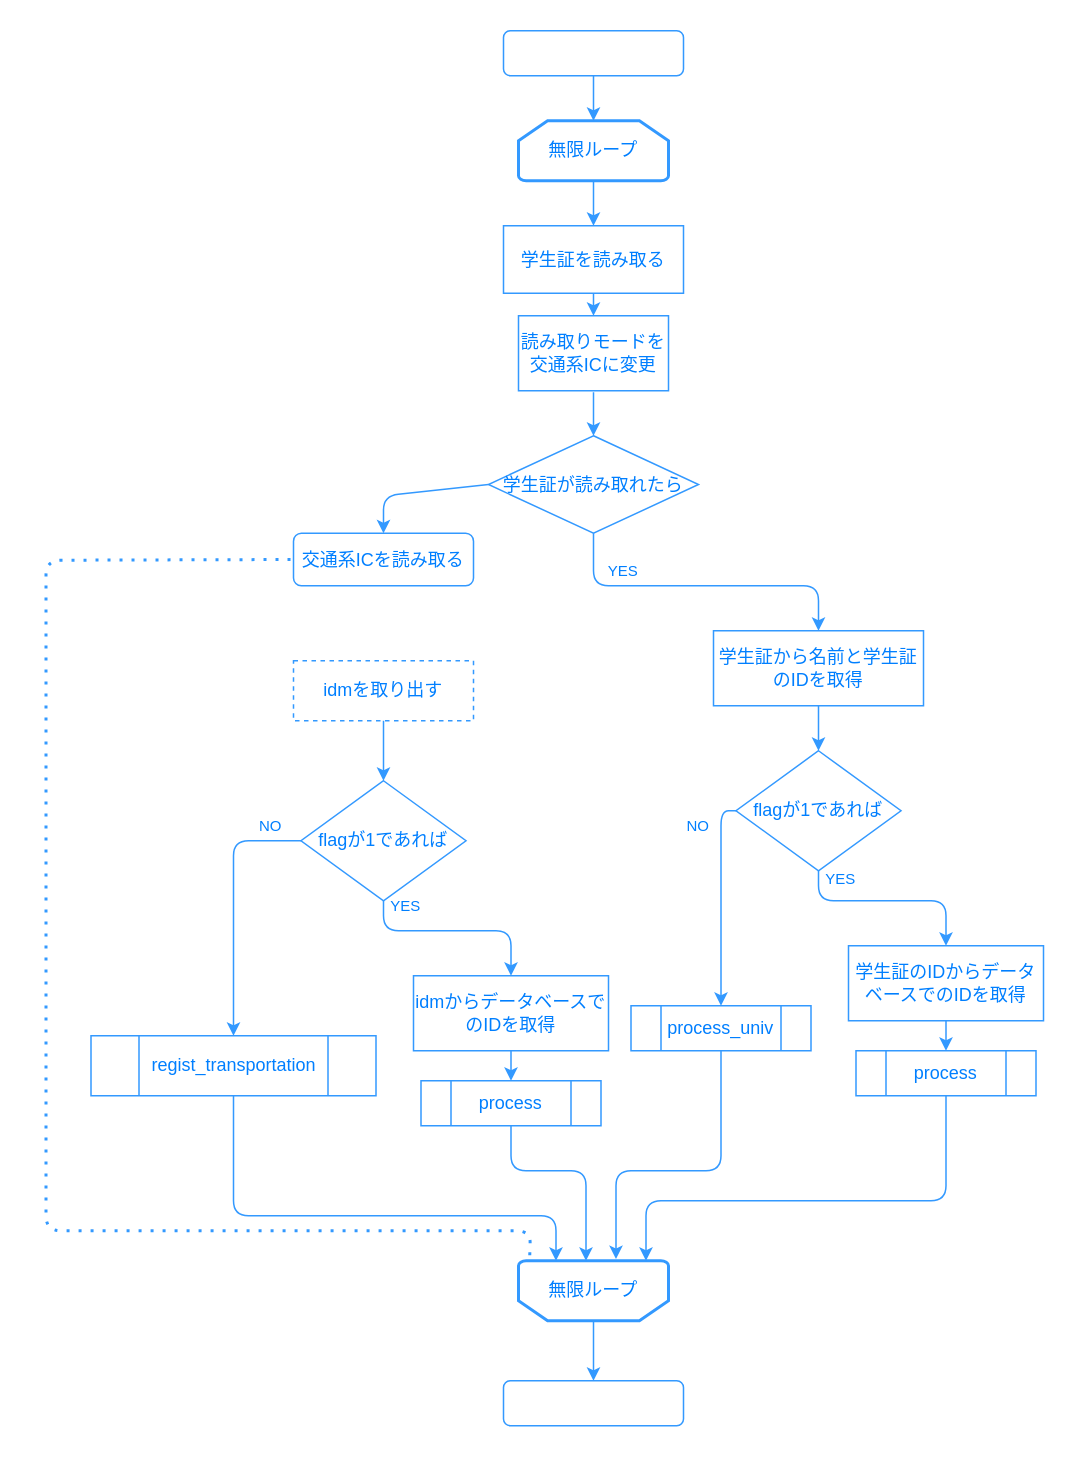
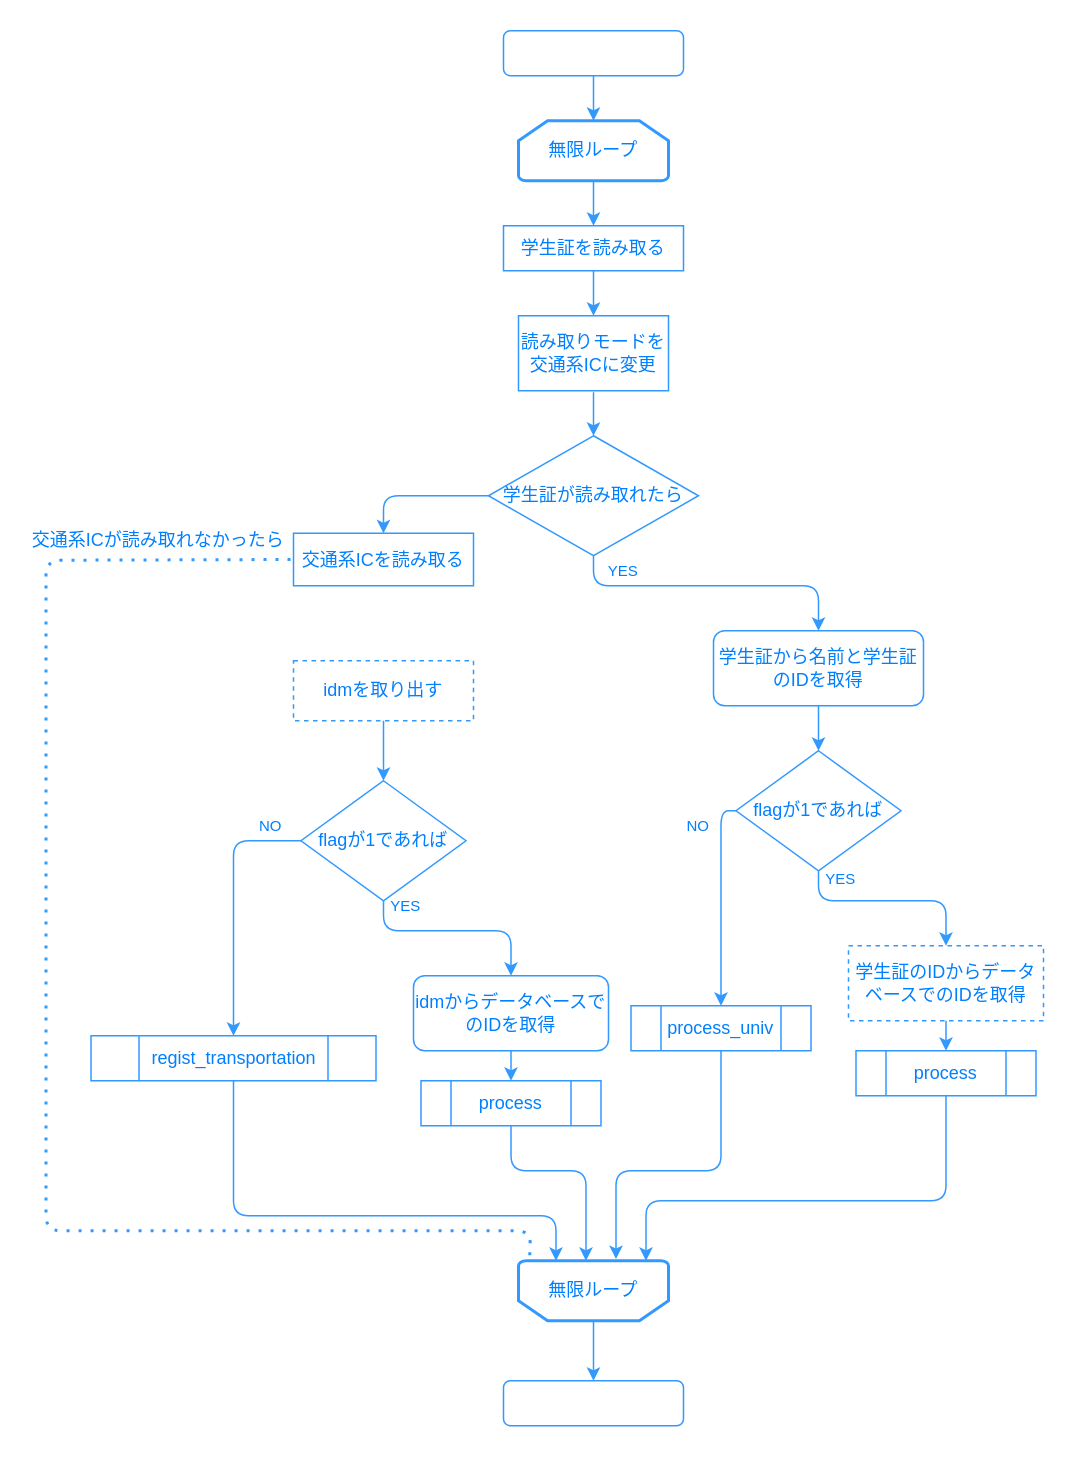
node "学生証を読み取る": size 180x68 -> 180x45
node "学生証が読み取れたら": size 210x98 -> 210x120
node "交通系ICが読み取れなかったら": added
node "交通系ICを読み取る": shape rounded rectangle -> rectangle
node "学生証から名前と学生証のIDを取得": shape rectangle -> rounded rectangle
node "学生証のIDからデータベースでのIDを取得": style solid -> dashed
node "idmからデータベースでのIDを取得": shape rectangle -> rounded rectangle
node "regist_transportation": size 285x60 -> 285x45
